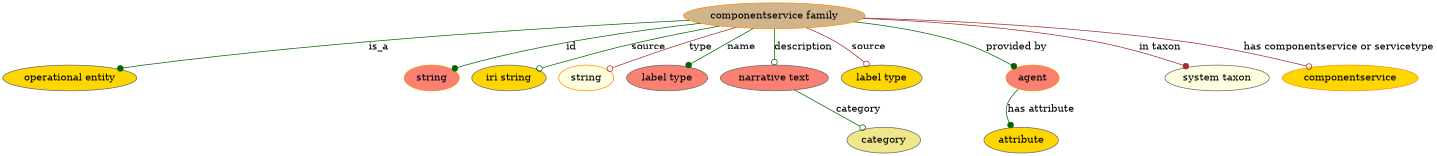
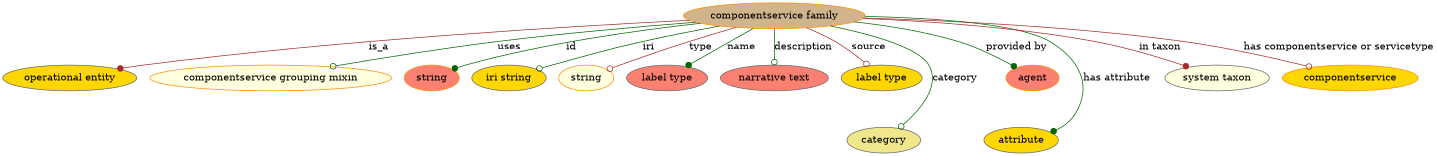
edge "componentservice family" -> "operational entity": color darkgreen -> brown
edge "componentservice family" -> "iri string": label "source" -> "iri"
node "componentservice grouping mixin": added
edge "agent" -> "attribute": now "componentservice family" -> "attribute"
edge "narrative text" -> "category": now "componentservice family" -> "category"
